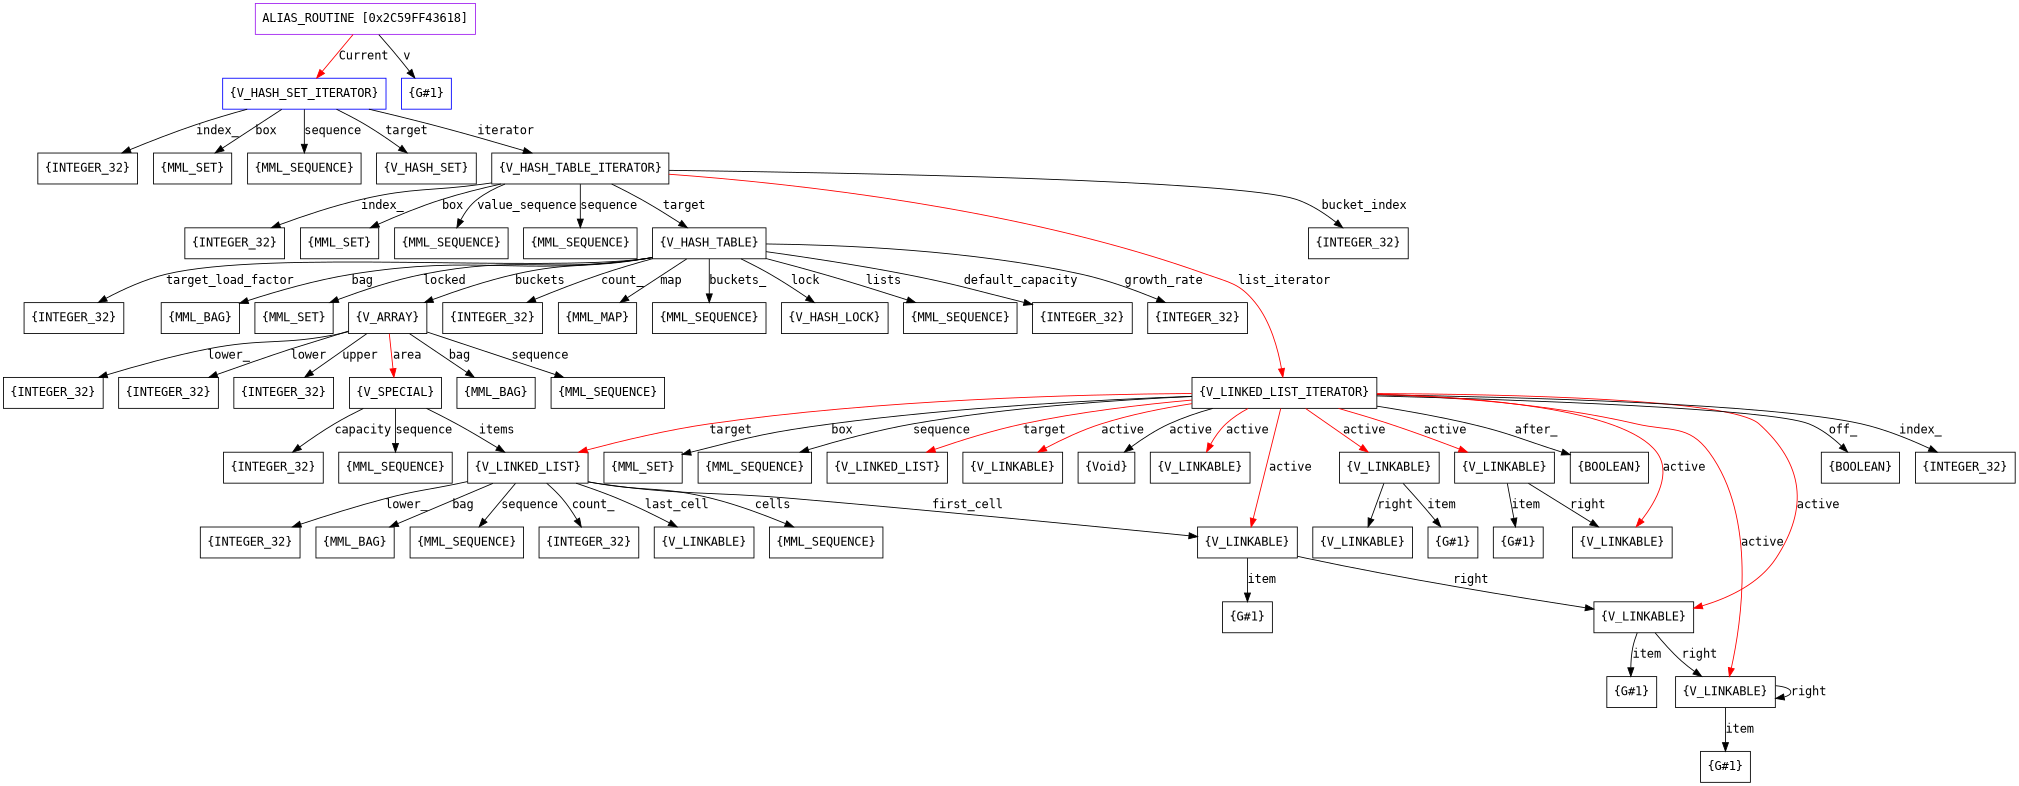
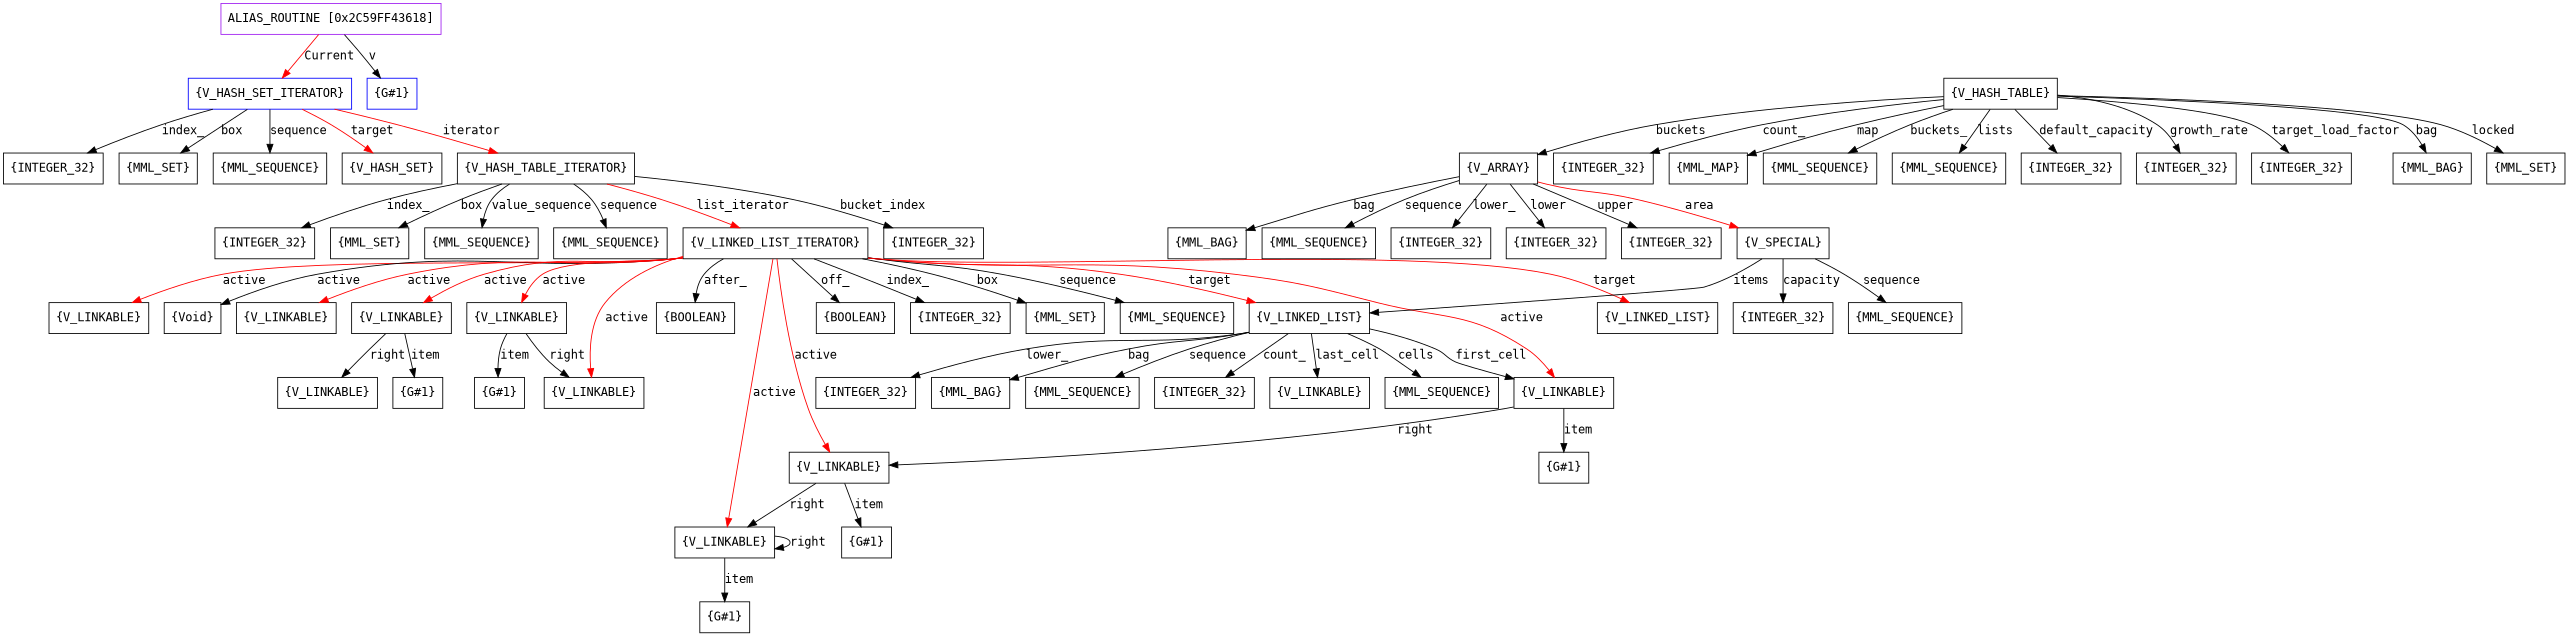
edge "{V_HASH_SET_ITERATOR}" -> "{V_HASH_SET}": color black -> red
edge "{V_HASH_SET_ITERATOR}" -> "{V_HASH_TABLE_ITERATOR}": color black -> red
edge "{V_HASH_TABLE_ITERATOR}" -> "{V_HASH_TABLE}": removed, label "target"
node "{V_HASH_LOCK}": removed
